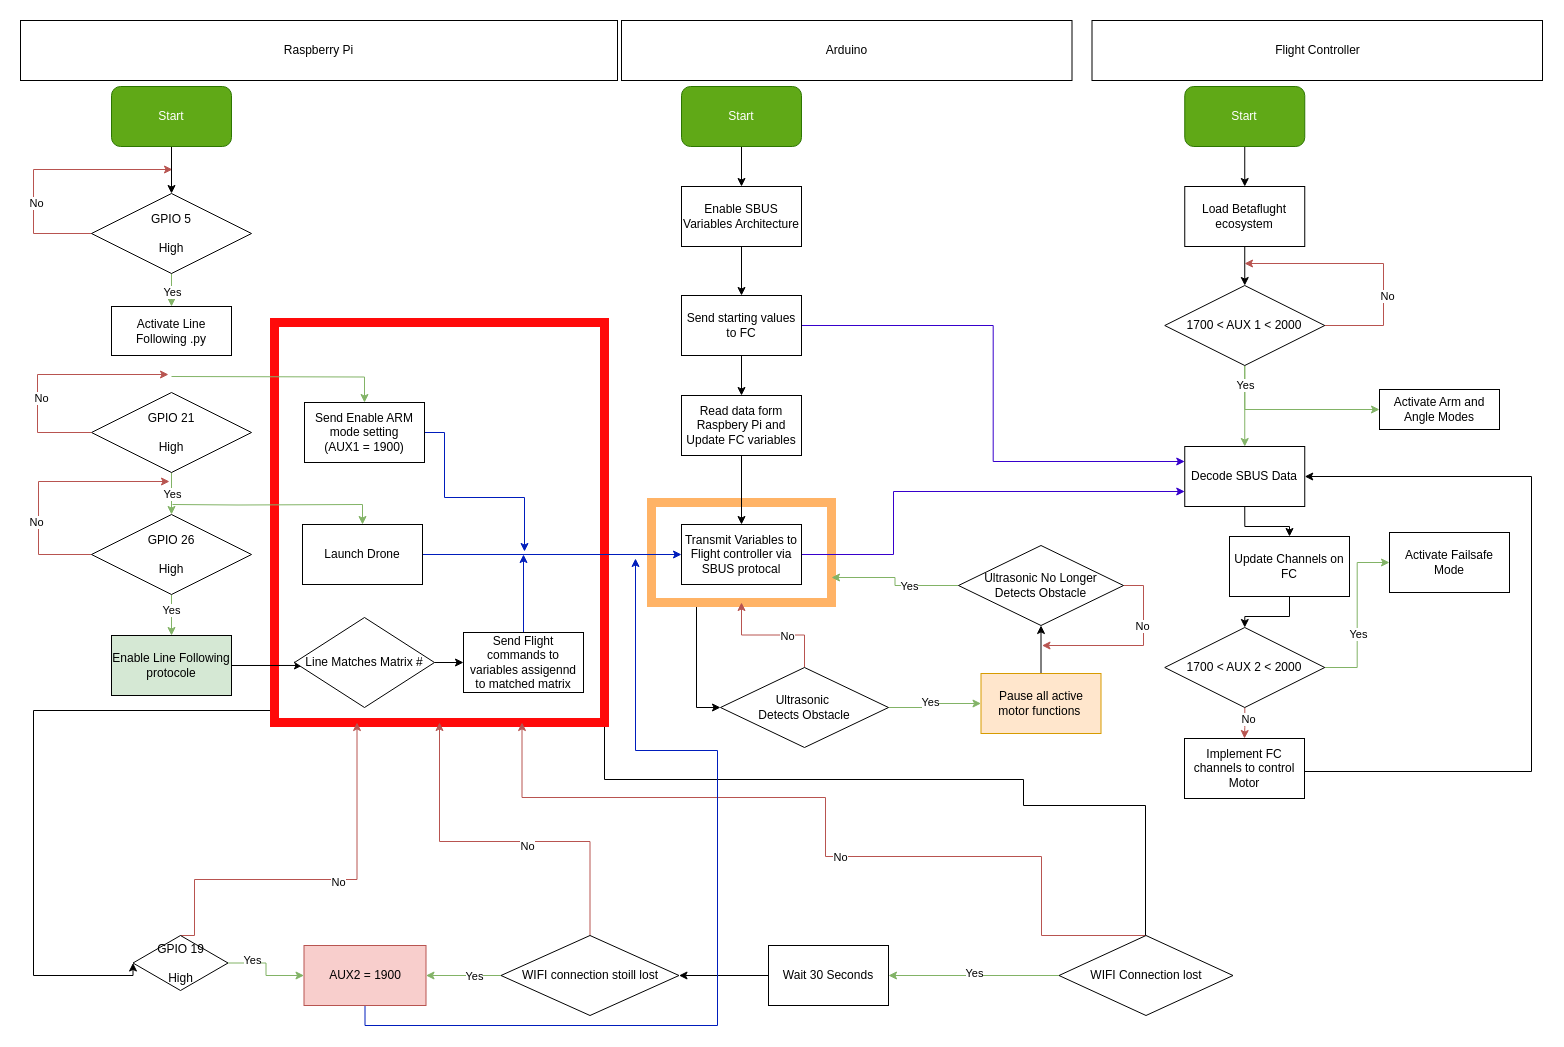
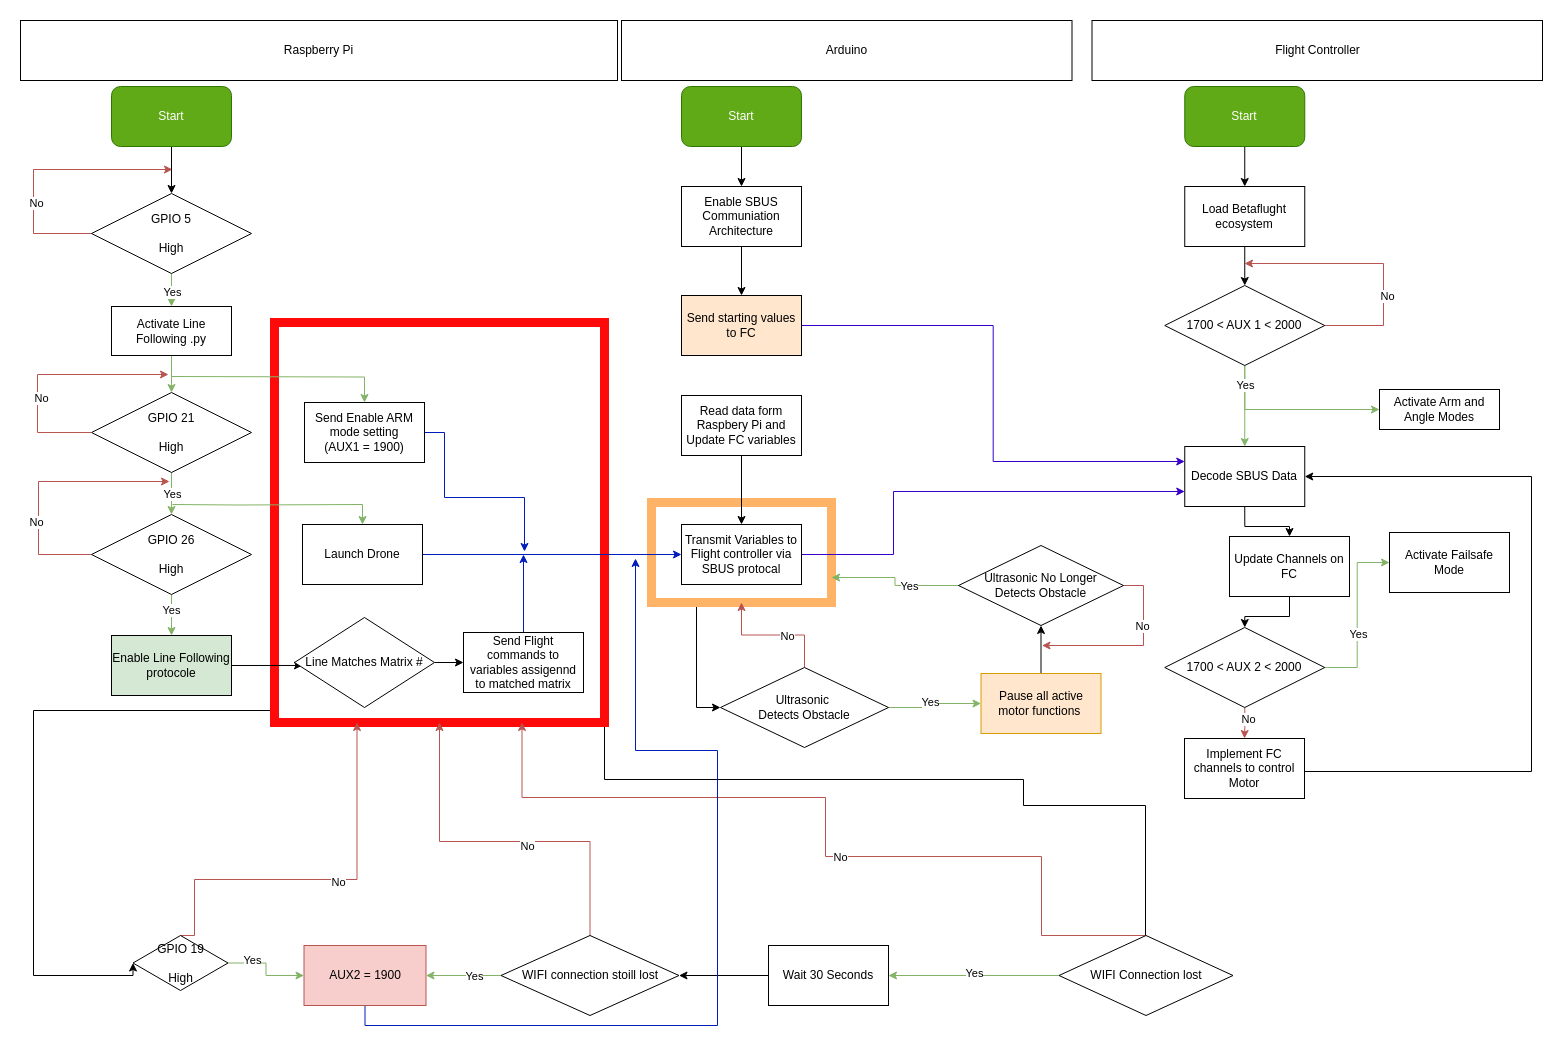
node "Enable SBUS Variables Architecture": label "Enable SBUS Variables Architecture" -> "Enable SBUS Communiation Architecture"
node "Send starting values to FC": fillcolor #ffffff -> #ffe6cc
edge "Activate Line Following .py" -> "GPIO 21 High": added
edge "Send starting values to FC" -> "Read data form Raspbery Pi and Update FC variables": removed
